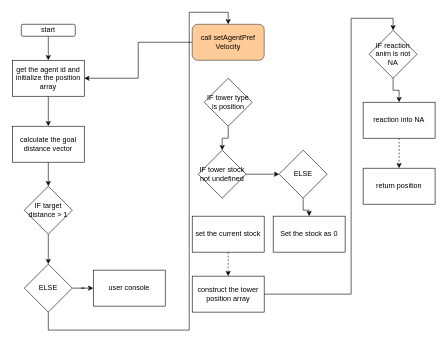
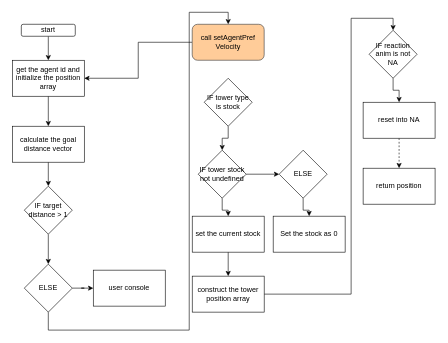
node "IF tower type is position": label "IF tower type is position" -> "IF tower type is stock"
node "reaction into NA": label "reaction into NA" -> "reset into NA"
edge "IF tower stock not undefined" -> "set the current stock": added
edge "set the current stock" -> "construct the tower position array": style dashed -> solid
